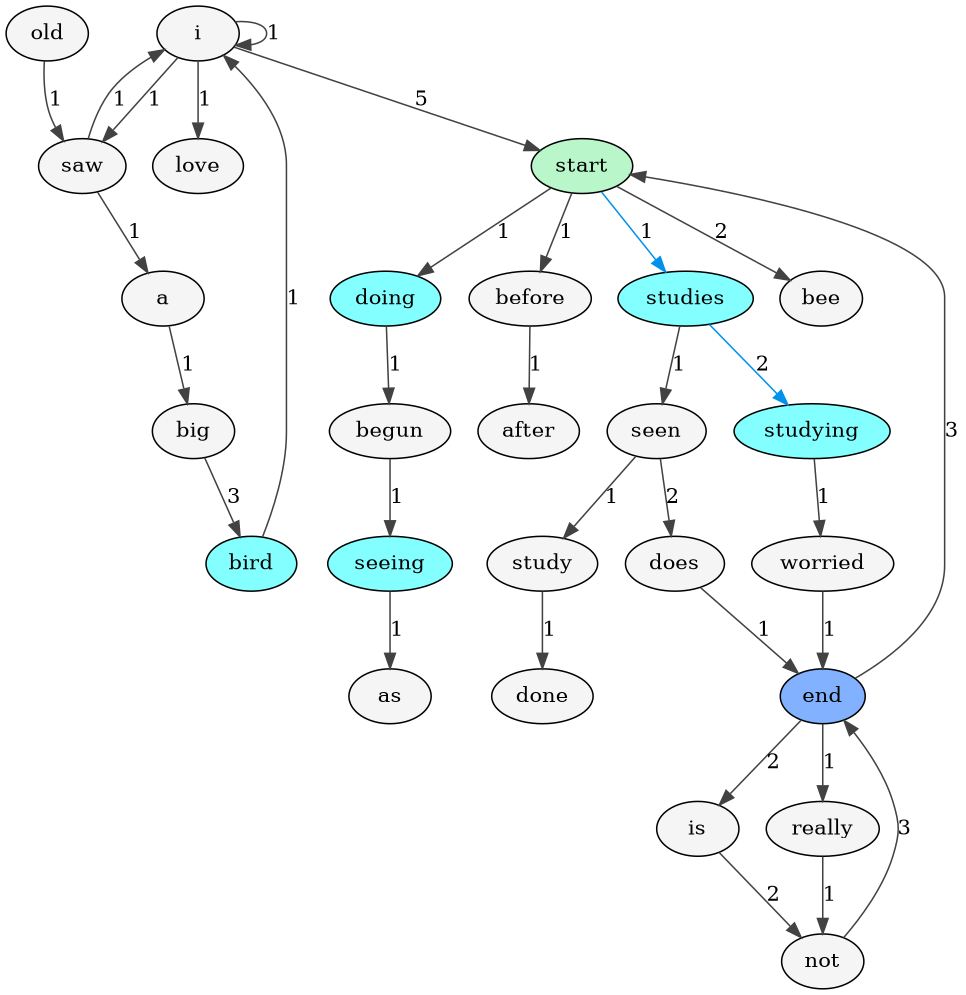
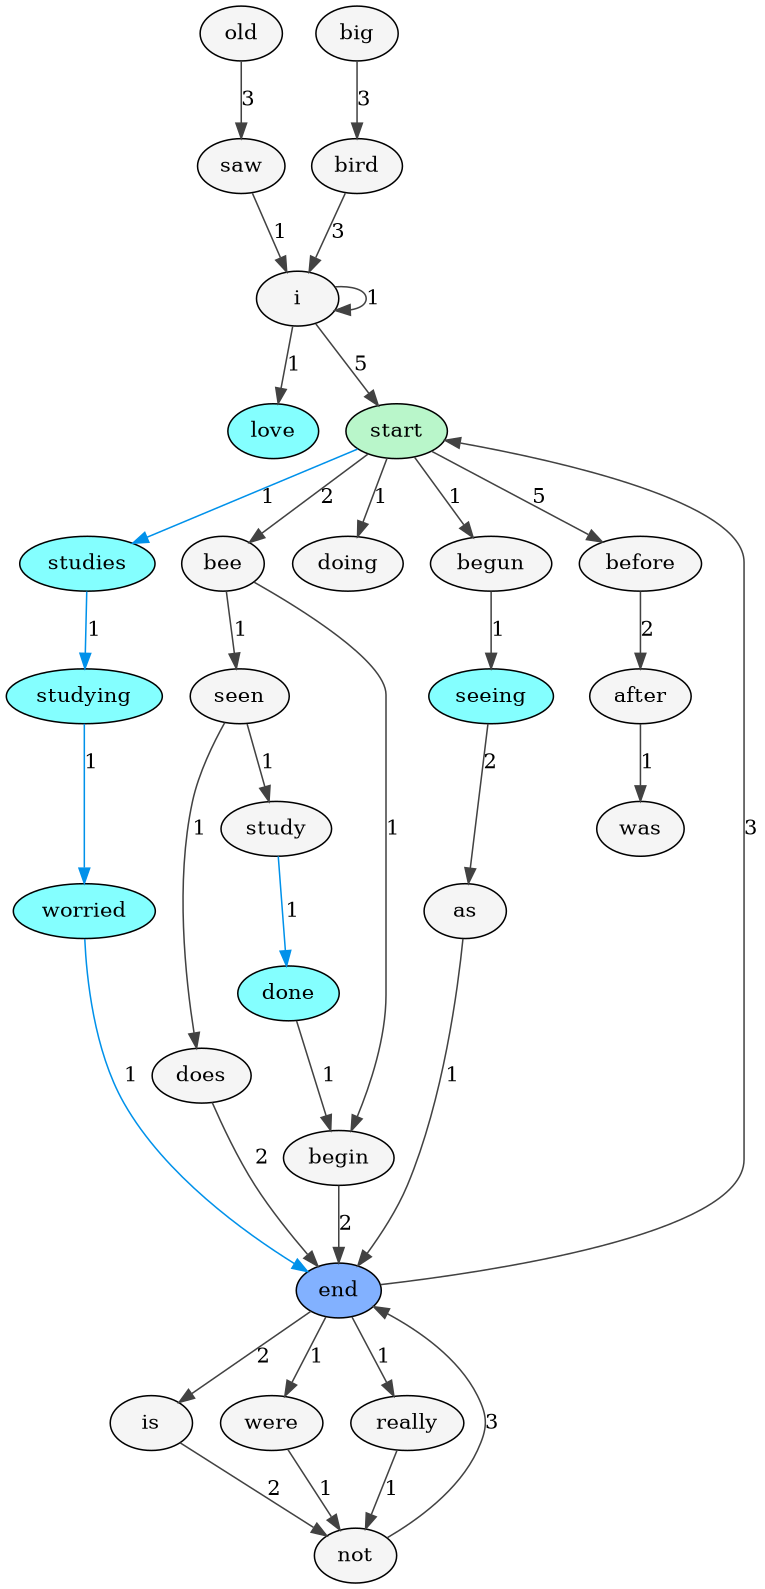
edge "i" -> "saw": removed, label "1"
edge "old" -> "saw": label "1" -> "3"
node "love": fillcolor #f5f5f5 -> #84ffff
edge "start" -> "before": label "1" -> "5"
node "a": removed
edge "bird" -> "i": label "1" -> "3"
node "doing": fillcolor #84ffff -> #f5f5f5
edge "doing" -> "begun": now "start" -> "begun"
edge "studies" -> "seen": now "bee" -> "seen"
edge "before" -> "after": label "1" -> "2"
edge "studies" -> "studying": label "2" -> "1"
edge "studying" -> "worried": color #424242 -> #0091ea
edge "seen" -> "does": label "2" -> "1"
node "bird": fillcolor #84ffff -> #f5f5f5
node "worried": fillcolor #f5f5f5 -> #84ffff
edge "study" -> "done": color #424242 -> #0091ea
edge "worried" -> "end": color #424242 -> #0091ea
edge "seeing" -> "as": label "1" -> "2"
edge "does" -> "end": label "1" -> "2"
node "done": fillcolor #f5f5f5 -> #84ffff
node "was": added
edge "as" -> "end": added, label "1"
node "begin": added
node "were": added
